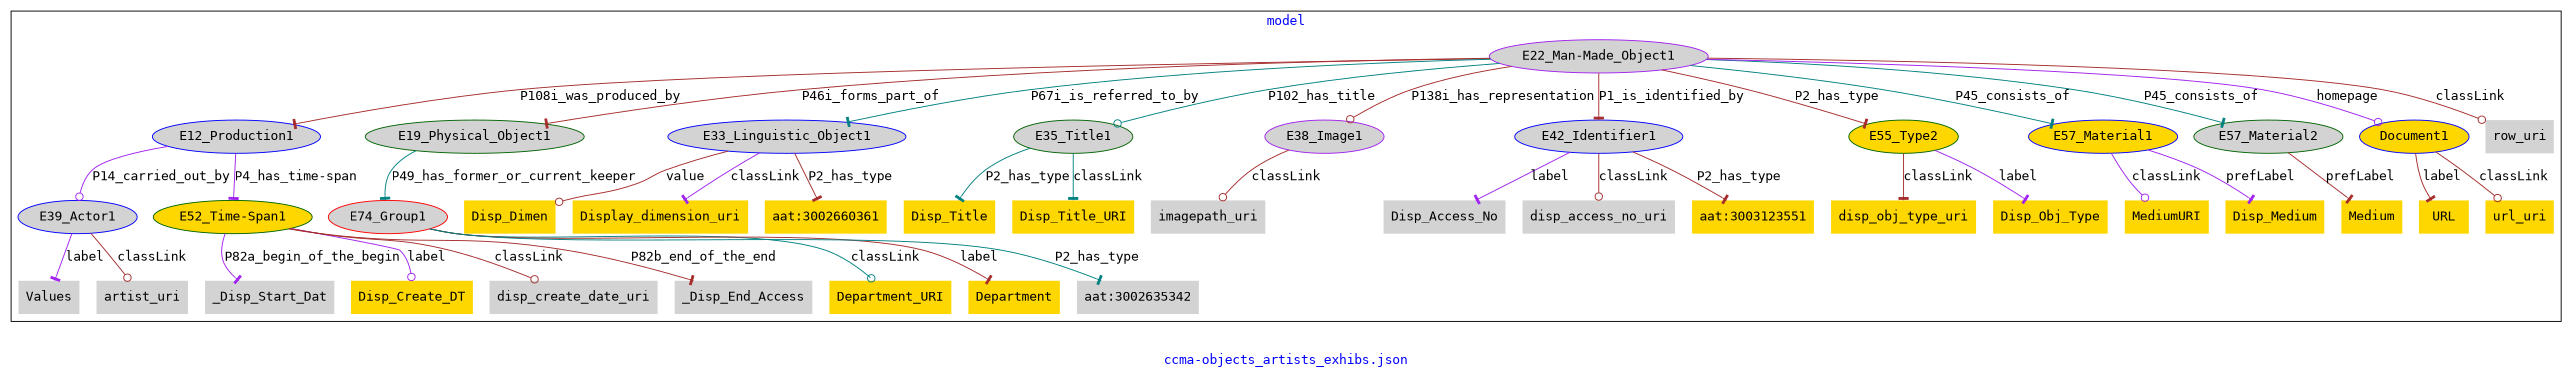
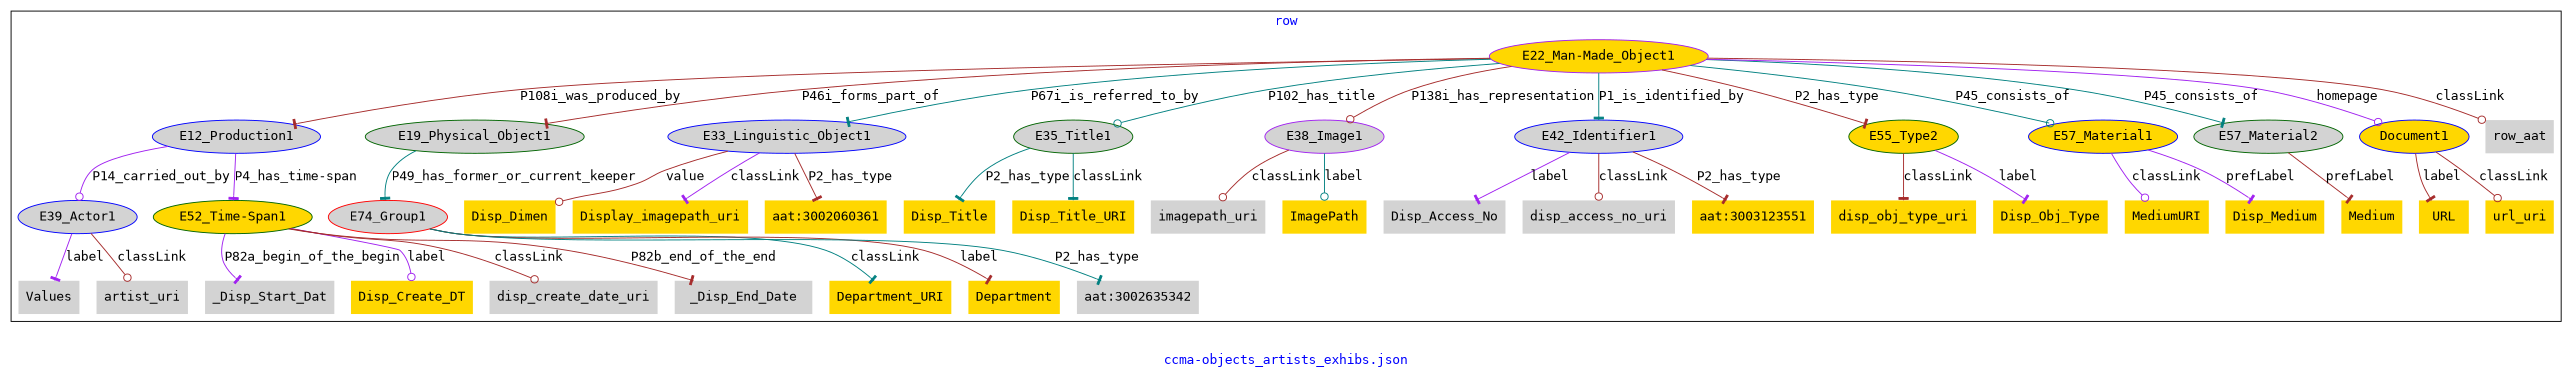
cluster "model": label "model" -> "row"
node "E22_Man-Made_Object1": fillcolor lightgrey -> gold
edge "E22_Man-Made_Object1" -> "E57_Material1": arrowhead tee -> odot
edge "E22_Man-Made_Object1" -> "E42_Identifier1": color brown -> teal
node "row_uri": label "row_uri" -> "row_aat"
node "Display_dimension_uri": label "Display_dimension_uri" -> "Display_imagepath_uri"
node "aat:3002660361": label "aat:3002660361" -> "aat:3002060361"
node "ImagePath": added
edge "E74_Group1" -> "Department_URI": arrowhead odot -> tee
node "_Disp_End_Access": label "_Disp_End_Access" -> "_Disp_End_Date"
